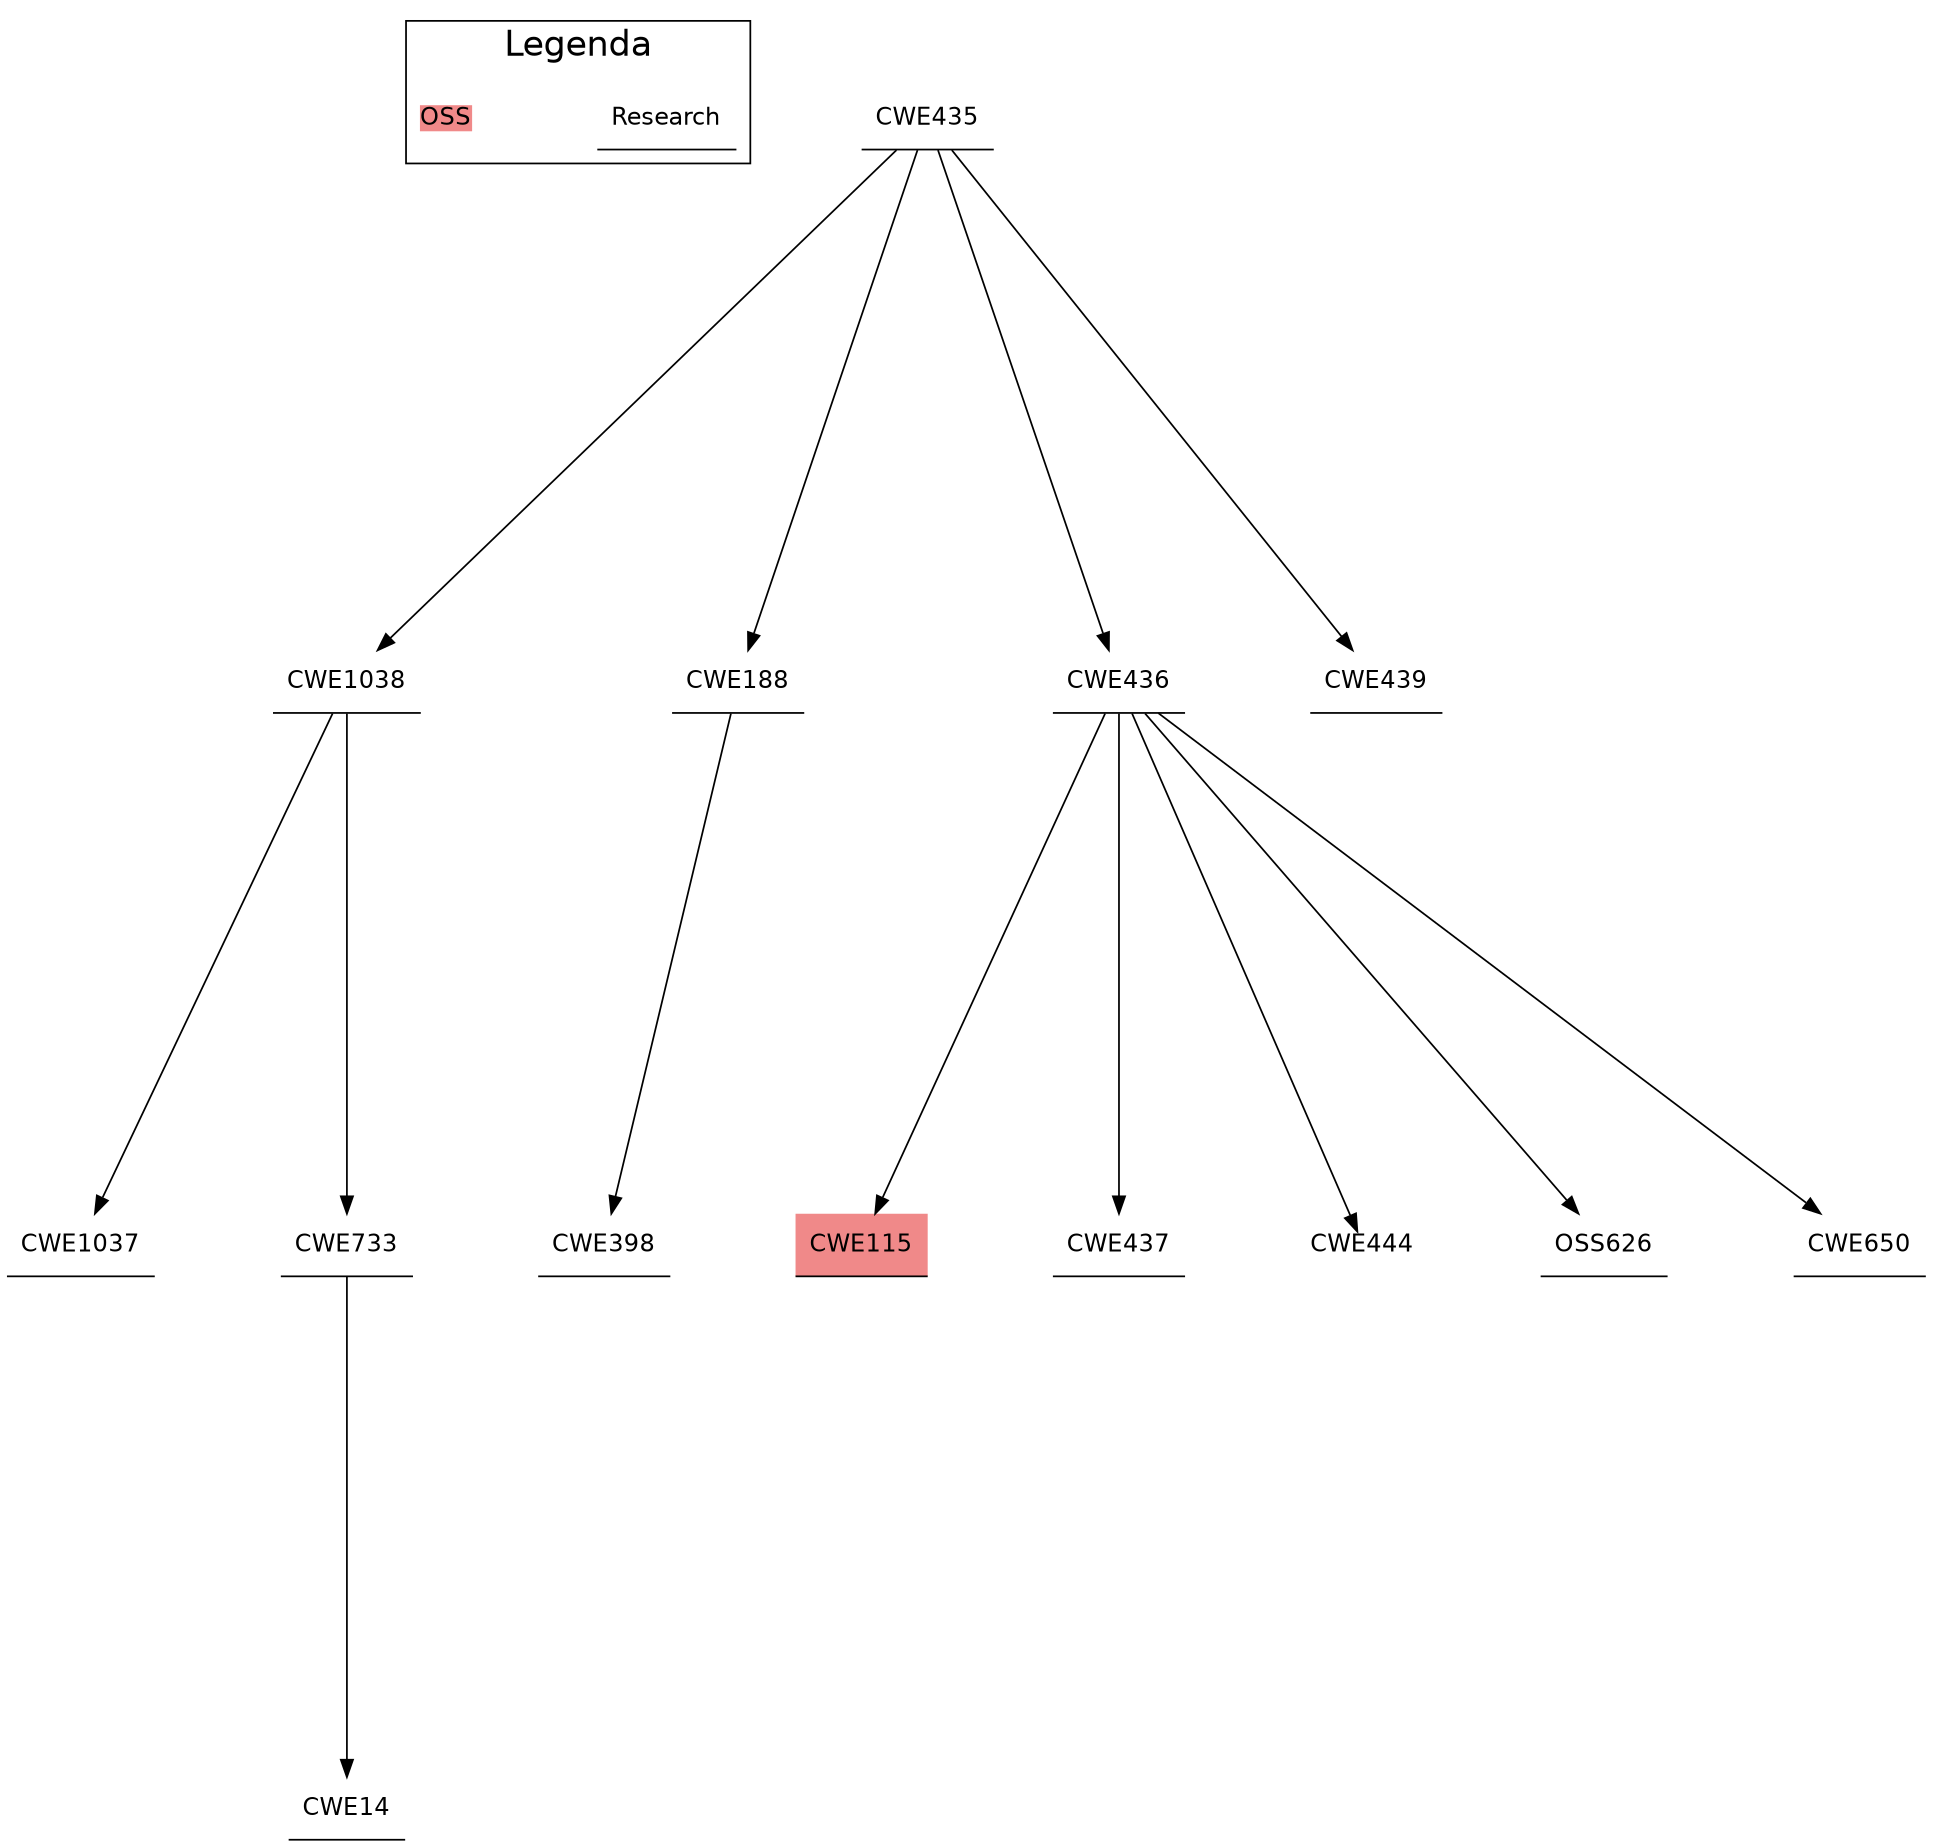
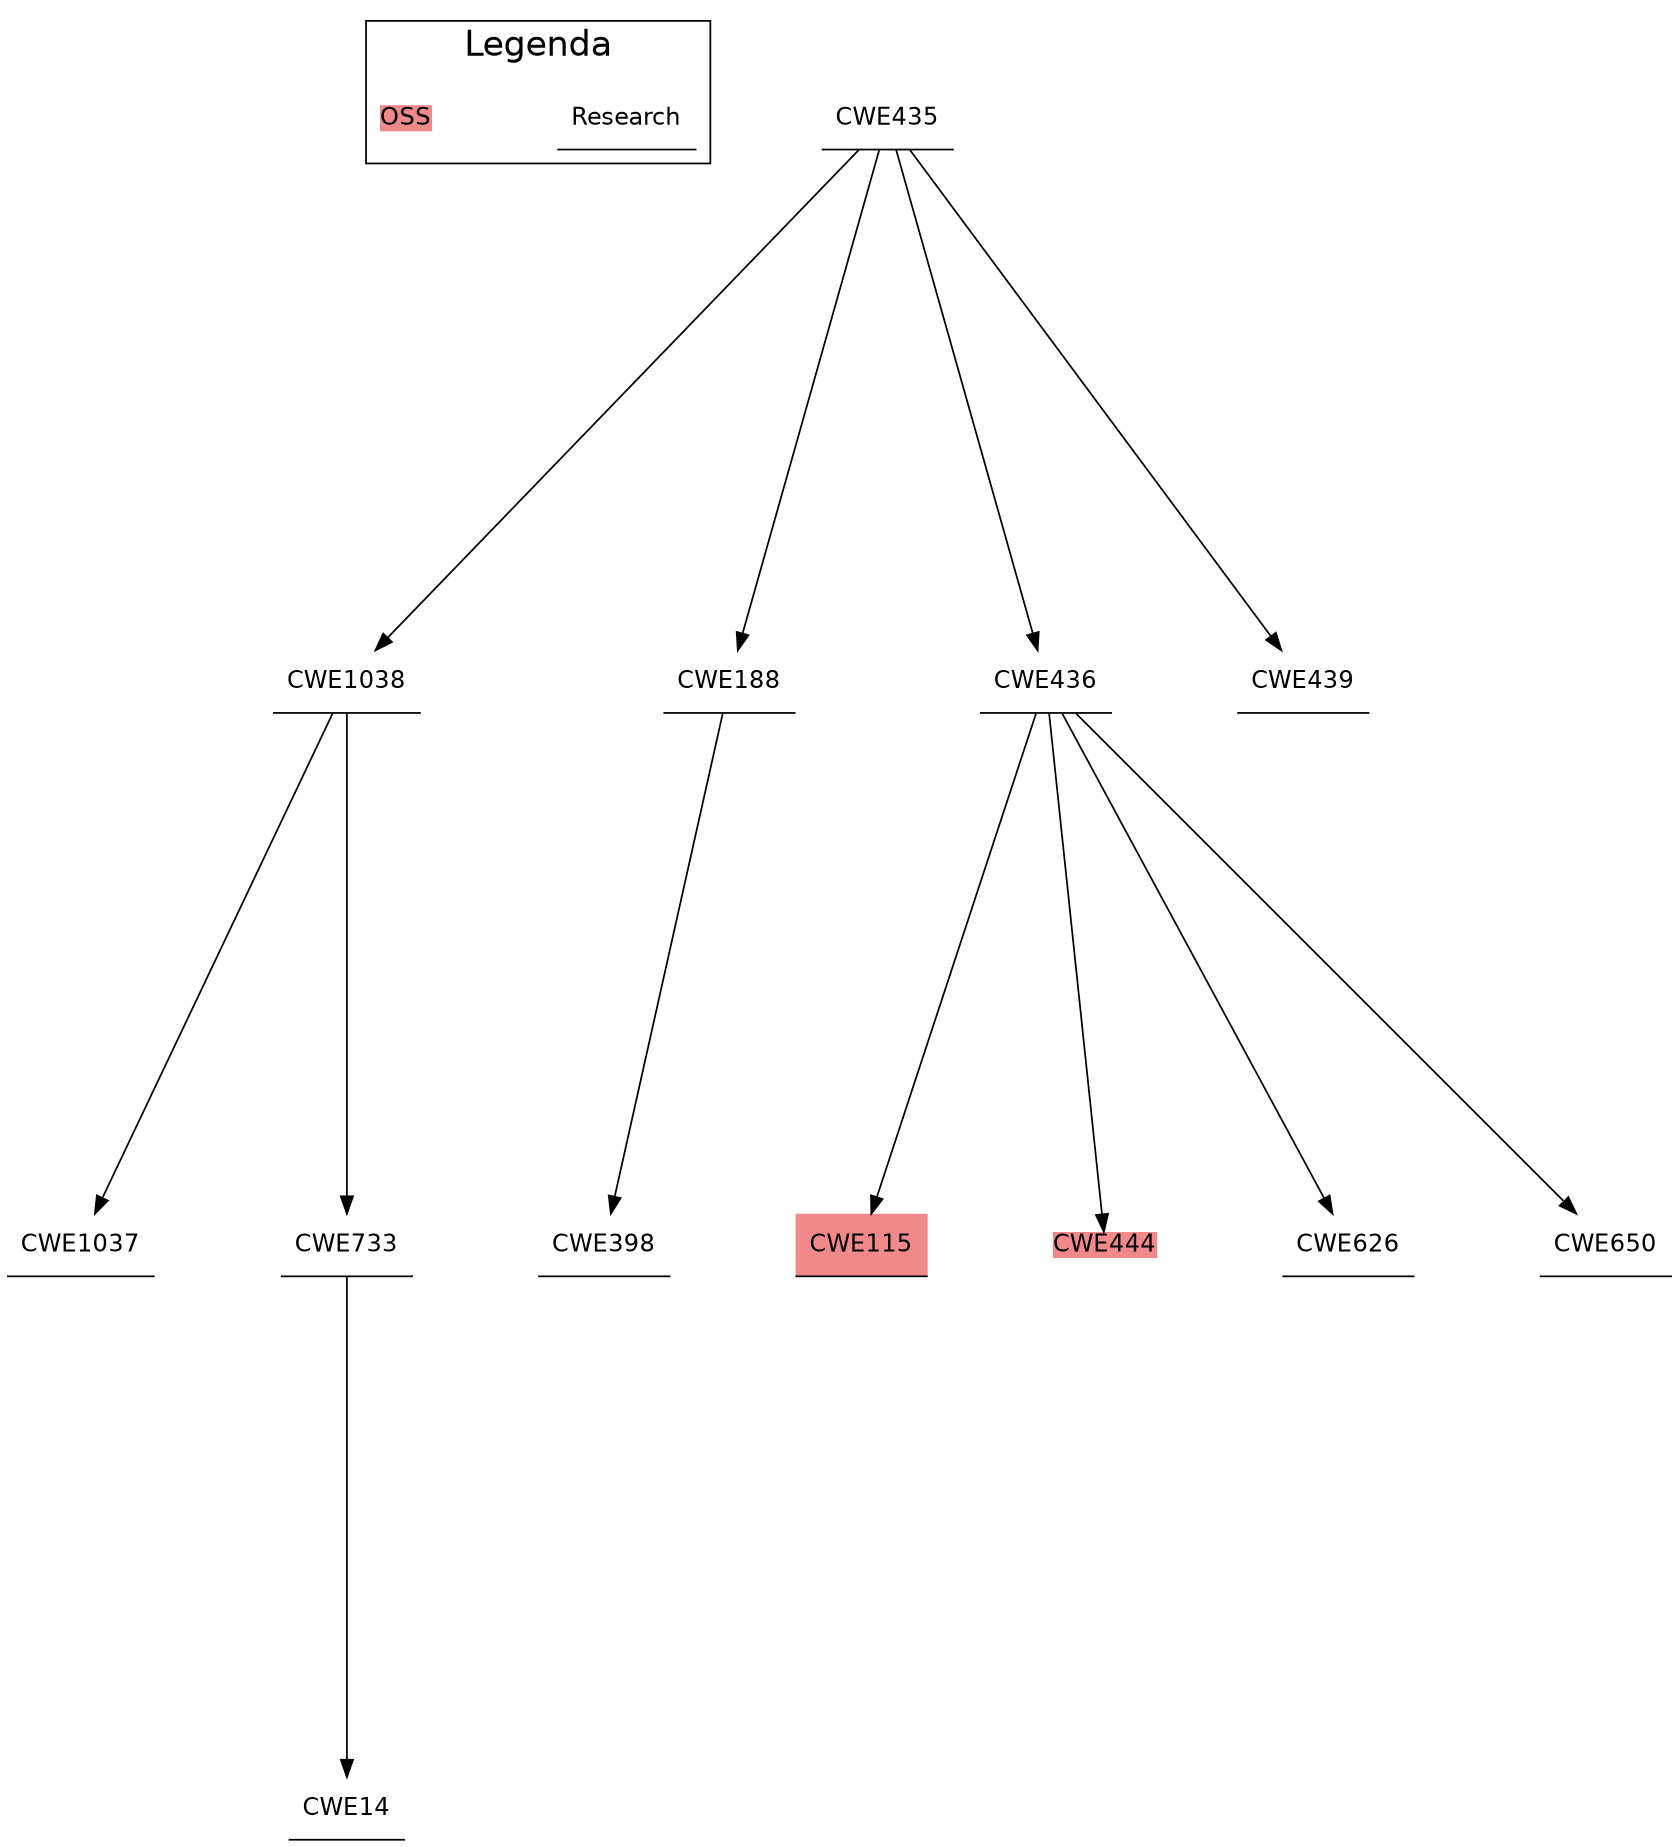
node "CWE437": removed
node "CWE444": fillcolor white -> #f08989
node "OSS626": label "OSS626" -> "CWE626"
